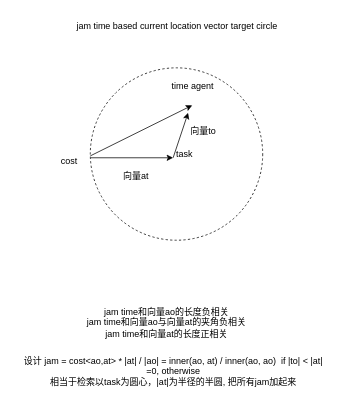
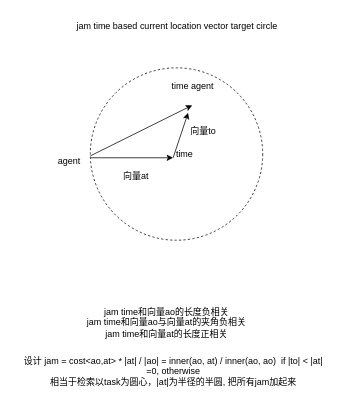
node "task": label "task" -> "time"
node "cost": label "cost" -> "agent"
